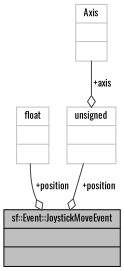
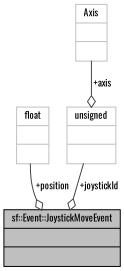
edge "unsigned" -> "sf::Event::JoystickMoveEvent": label " +position" -> " +joystickId"
